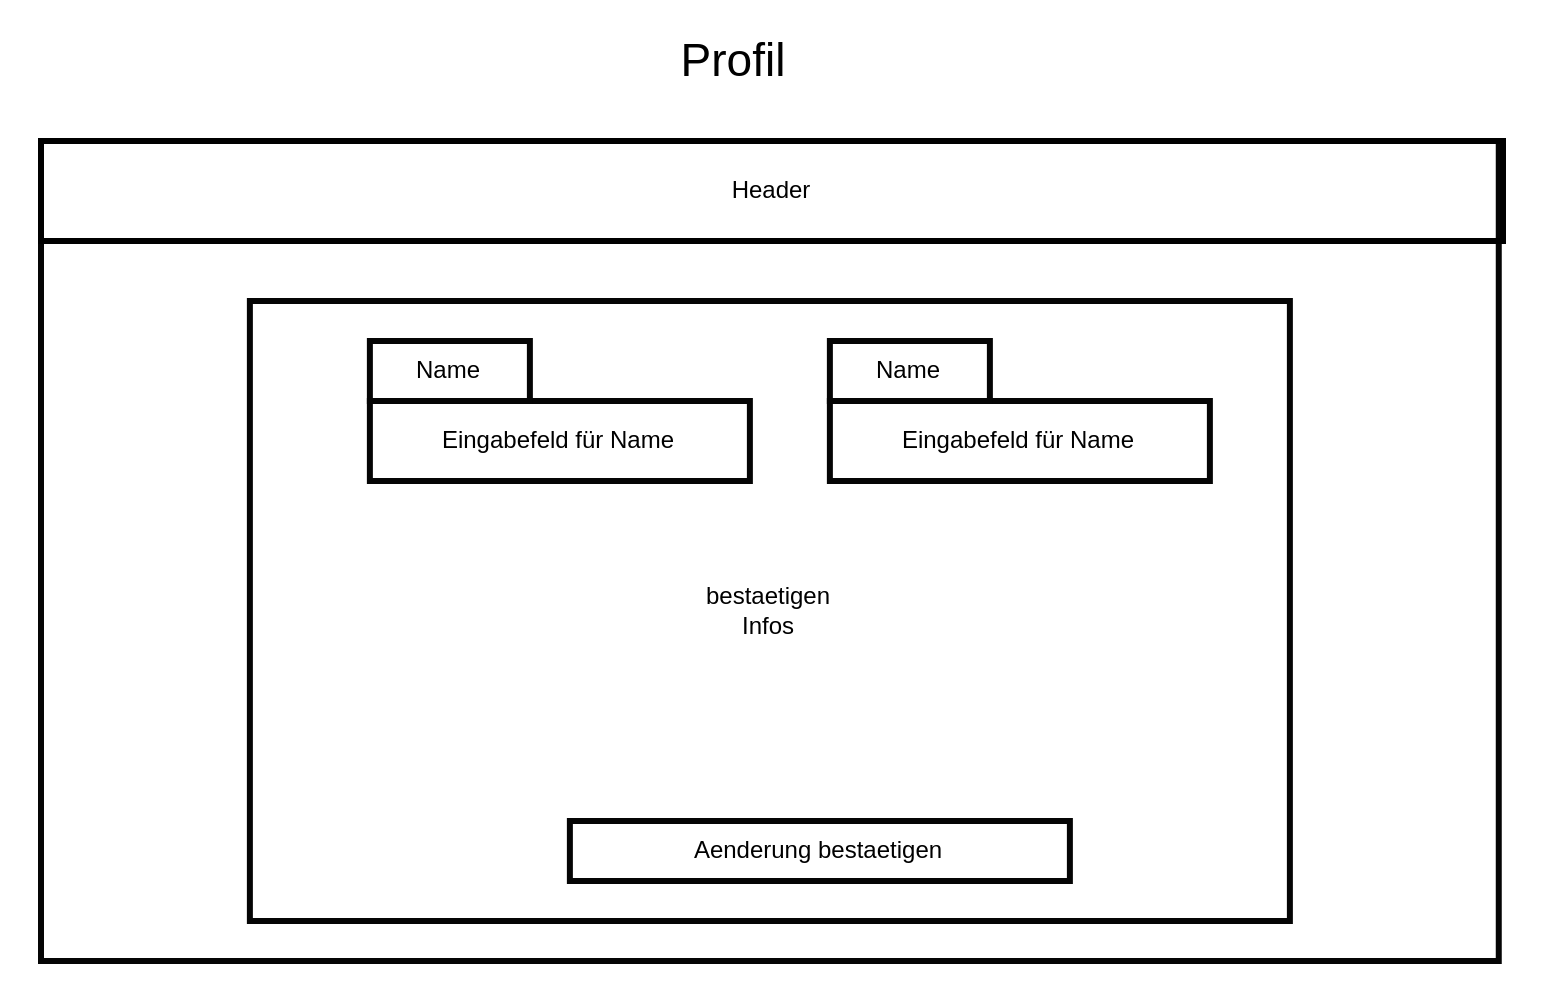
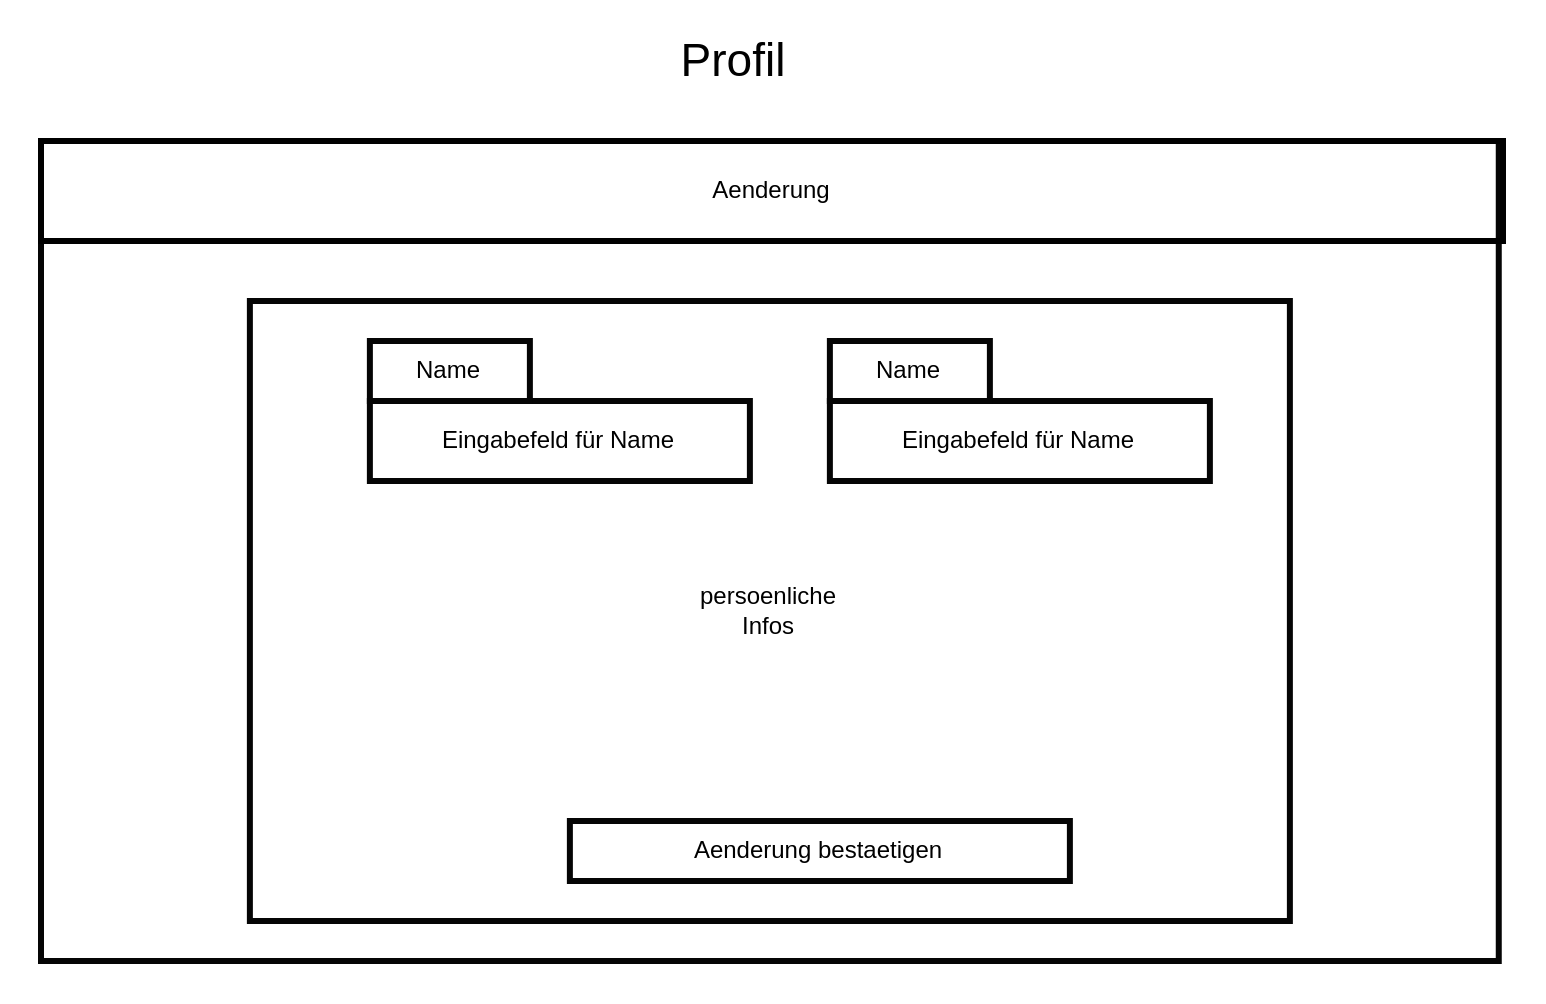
node "Header": label "Header" -> "Aenderung"
node "bestaetigen Infos": label "bestaetigen Infos" -> "persoenliche Infos"
